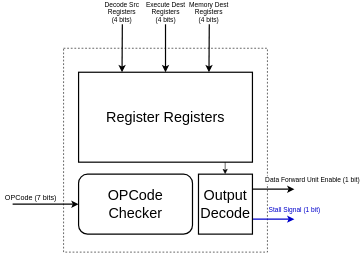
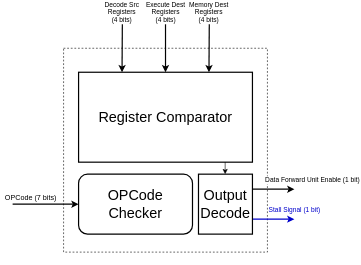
node "Register Registers": label "Register Registers" -> "Register Comparator"
